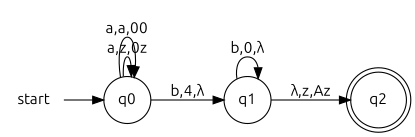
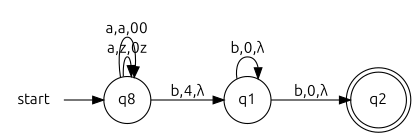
edge "q1" -> "q2": label "λ,z,Az" -> "b,0,λ"
node "q0": label "q0" -> "q8"
